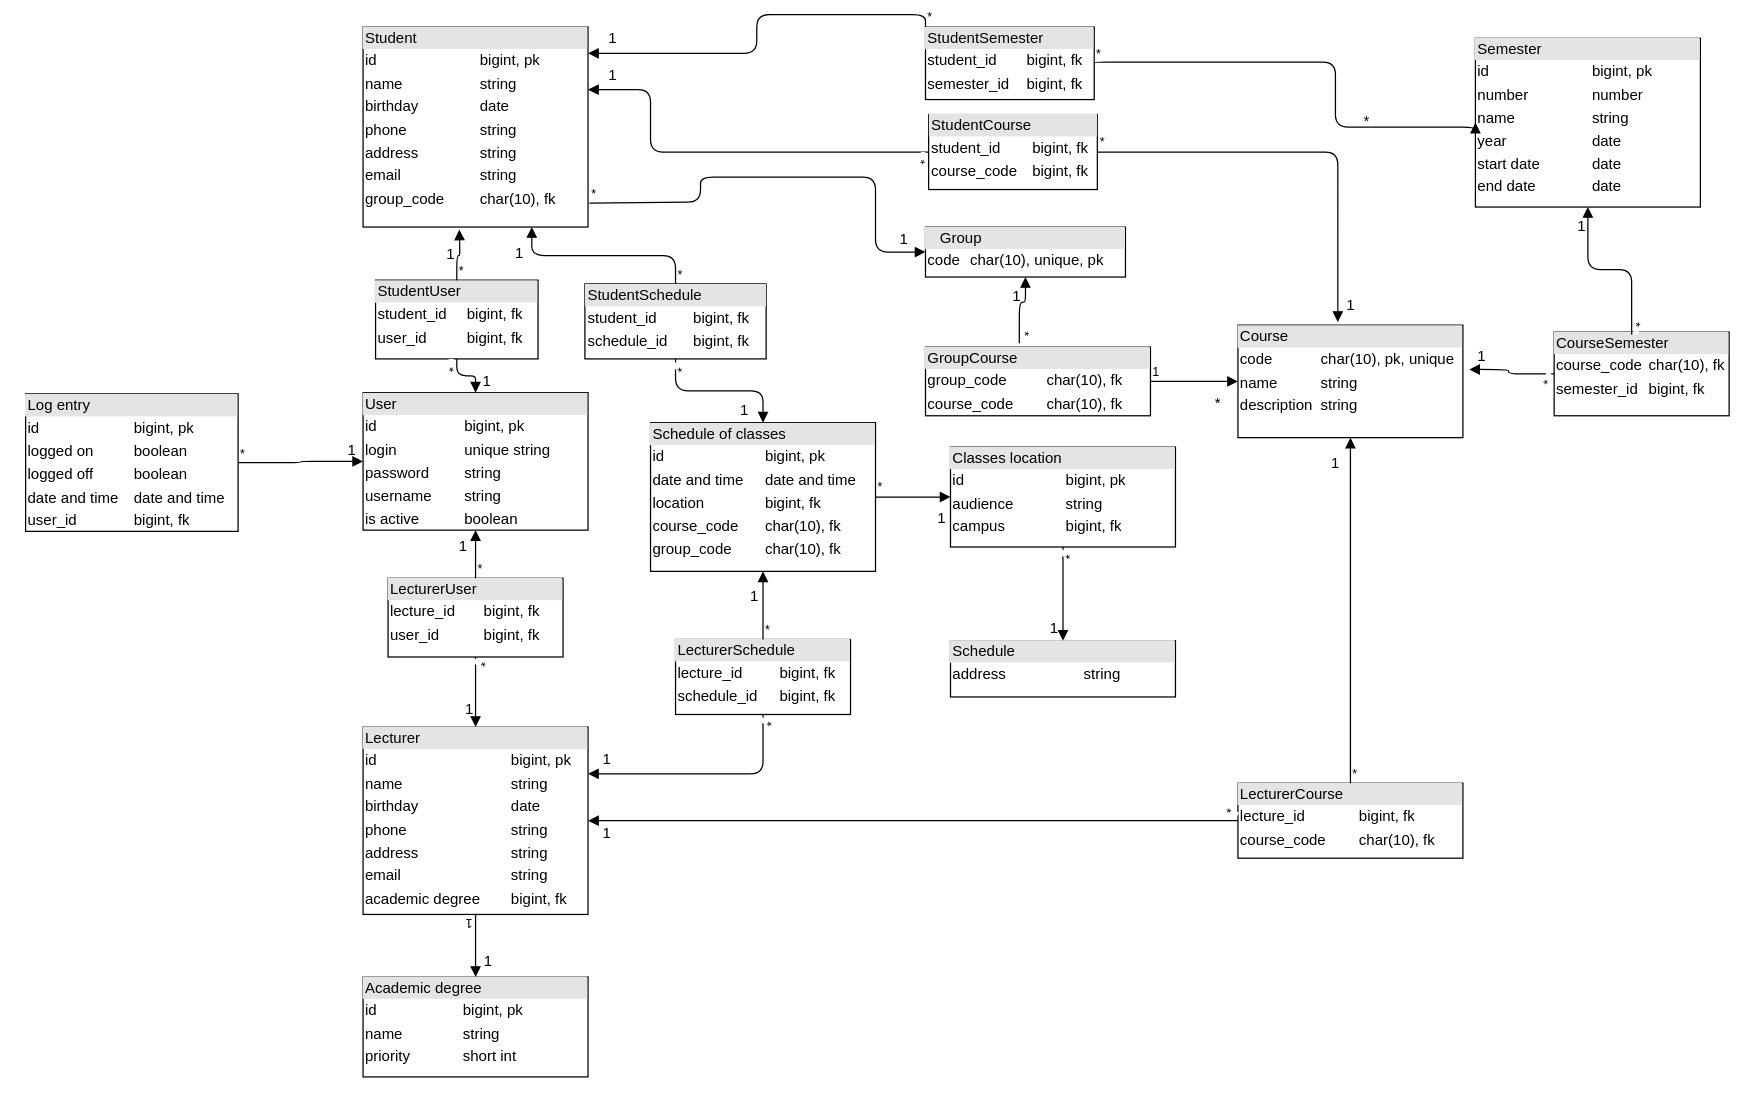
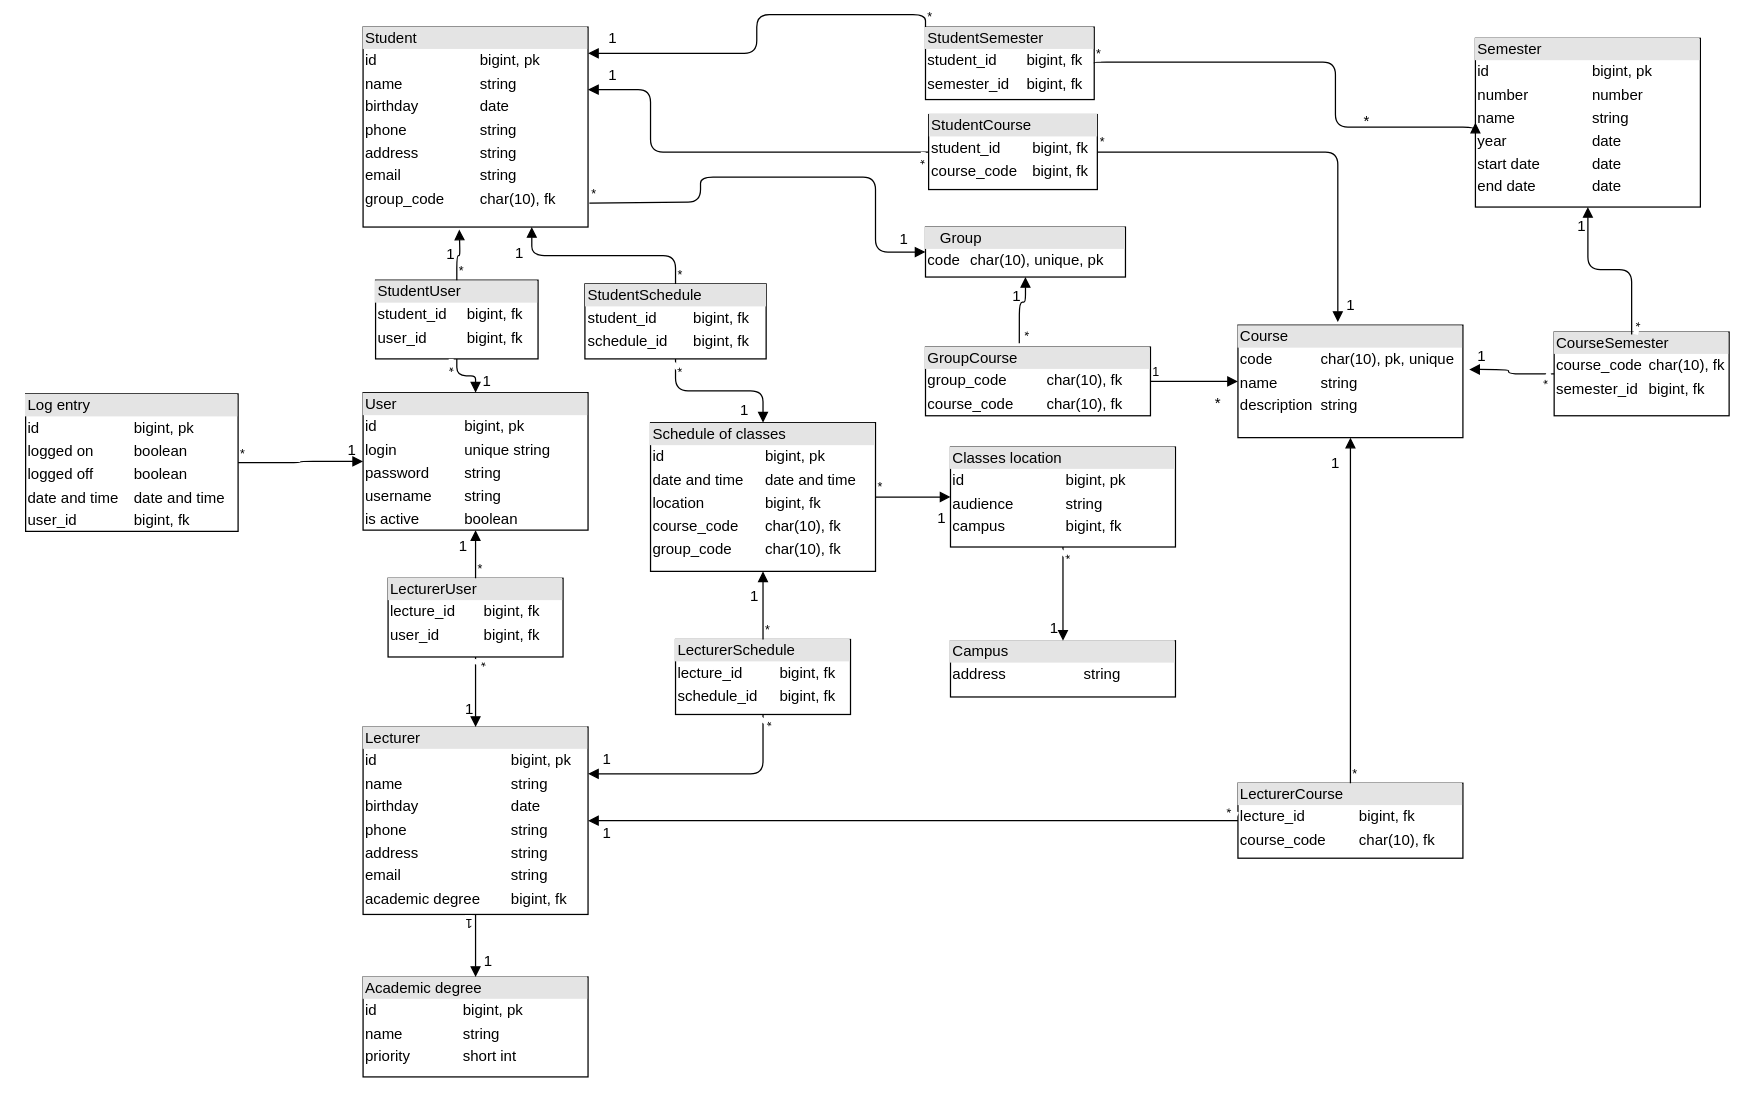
node "Schedule address string": label "Schedule address string" -> "Campus address string"
